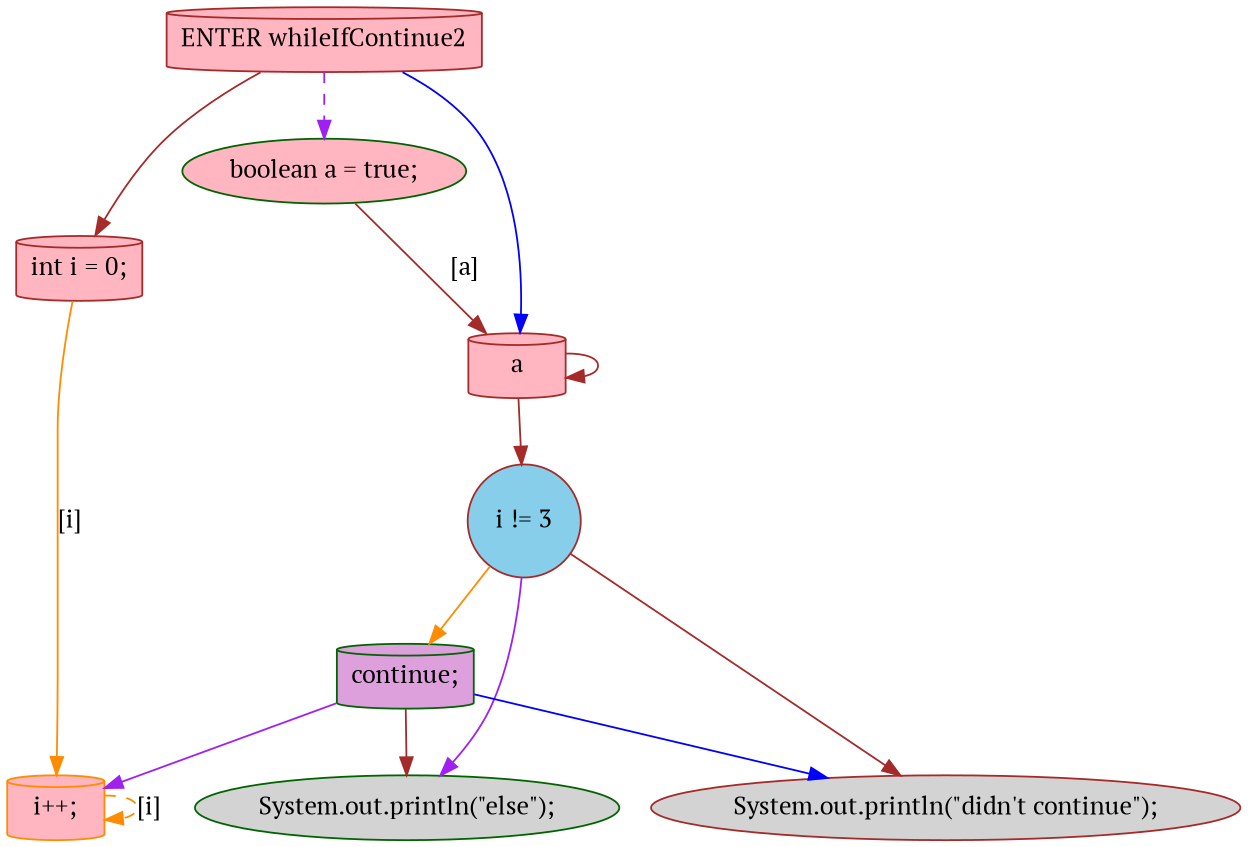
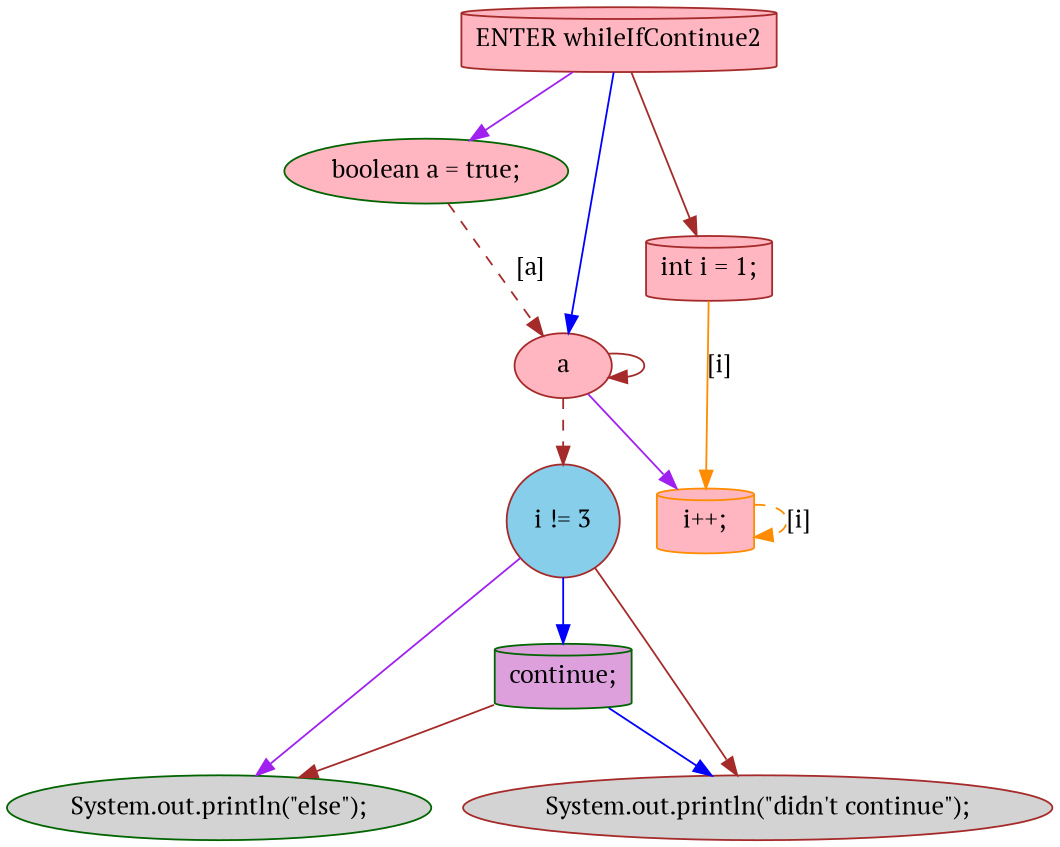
edge "ENTER whileIfContinue2" -> "boolean a = true;": style dashed -> solid
edge "boolean a = true;" -> "a": style solid -> dashed
node "int i = 0;": label "int i = 0;" -> "int i = 1;"
node "a": shape cylinder -> ellipse
edge "a" -> "i != 3": style solid -> dashed
edge "i != 3" -> "continue;": color darkorange -> blue
edge "continue;" -> "i++;": now "a" -> "i++;"
